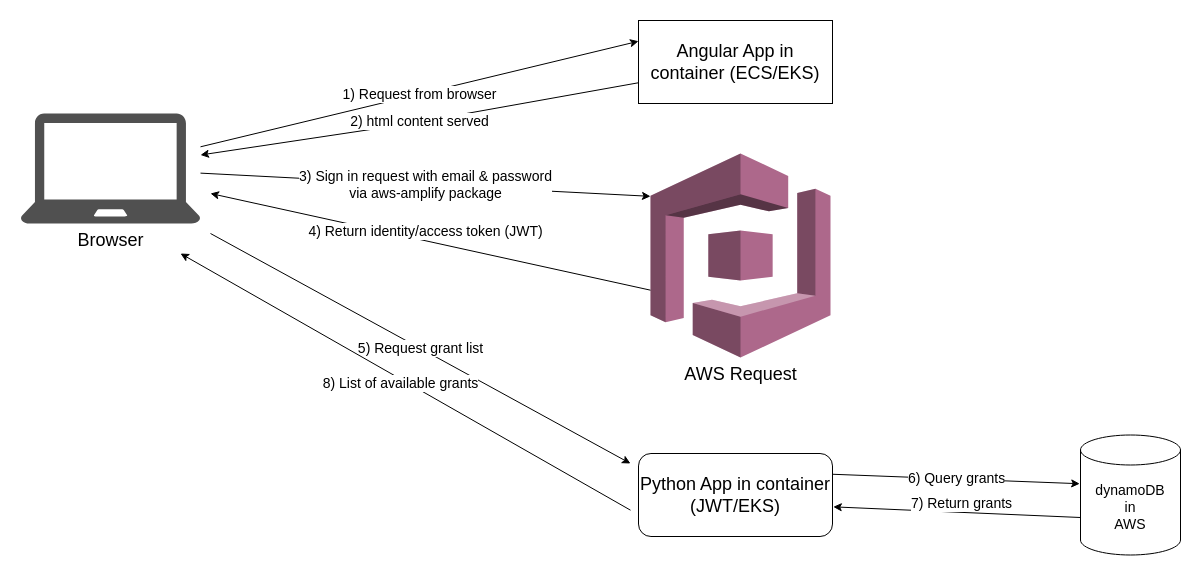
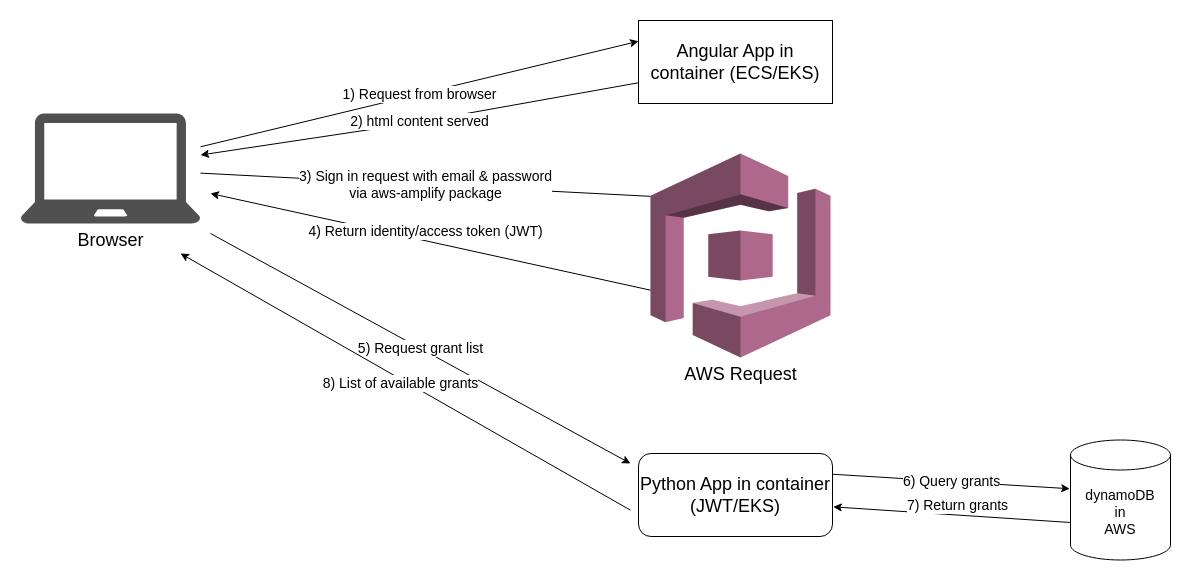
edge "Browser" -> "AWS Request": arrowhead classic -> none
node "dynamoDB in AWS": moved (1131, 495) -> (1121, 500)
